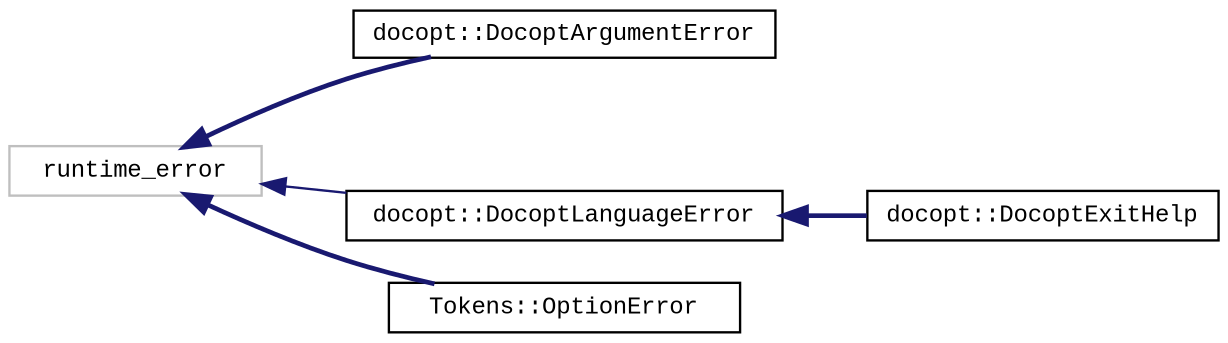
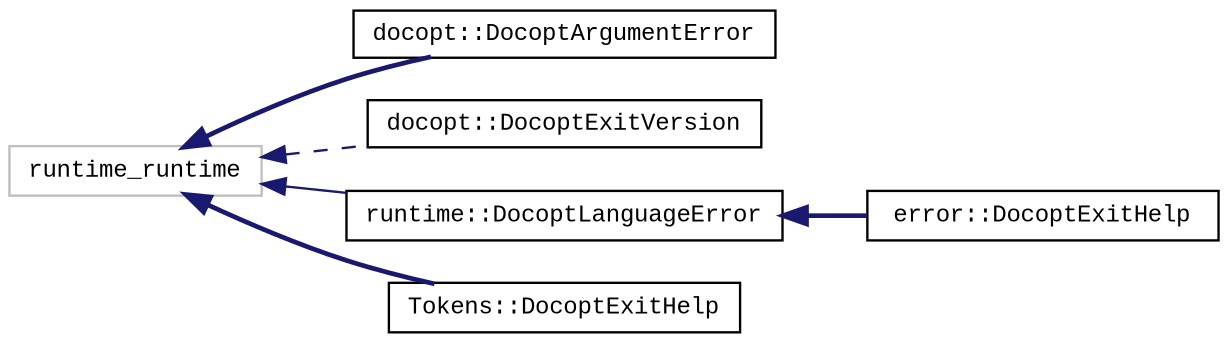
node "docopt::DocoptExitVersion": added
node "runtime_error": label "runtime_error" -> "runtime_runtime"
node "docopt::DocoptLanguageError": label "docopt::DocoptLanguageError" -> "runtime::DocoptLanguageError"
node "docopt::DocoptExitHelp": label "docopt::DocoptExitHelp" -> "error::DocoptExitHelp"
node "Tokens::OptionError": label "Tokens::OptionError" -> "Tokens::DocoptExitHelp"
